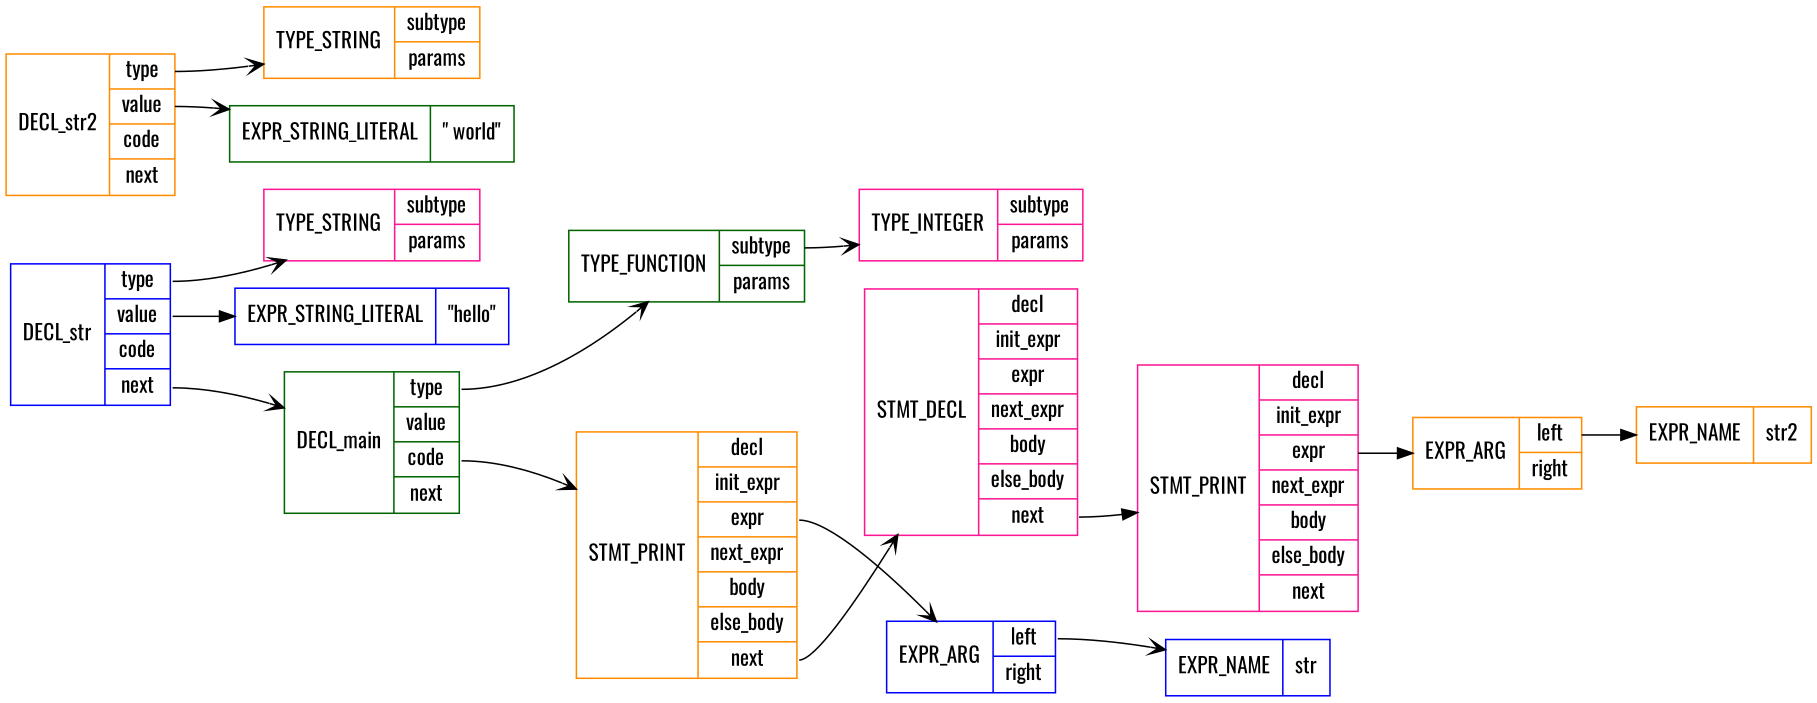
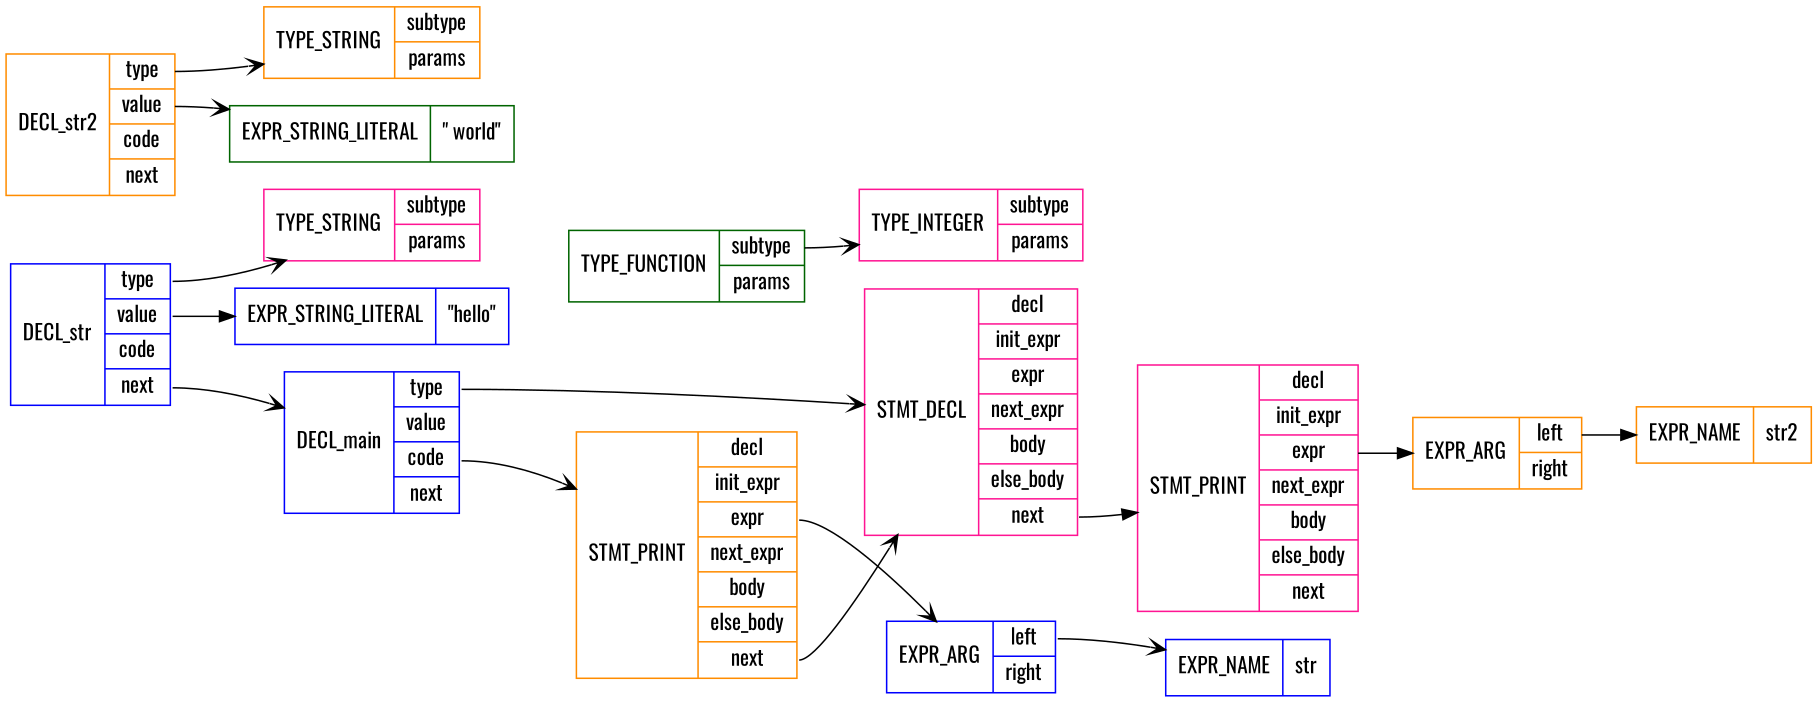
edge "DECL_main" -> "TYPE_FUNCTION": now "DECL_main" -> "STMT_DECL"
node "DECL_main": color darkgreen -> blue
